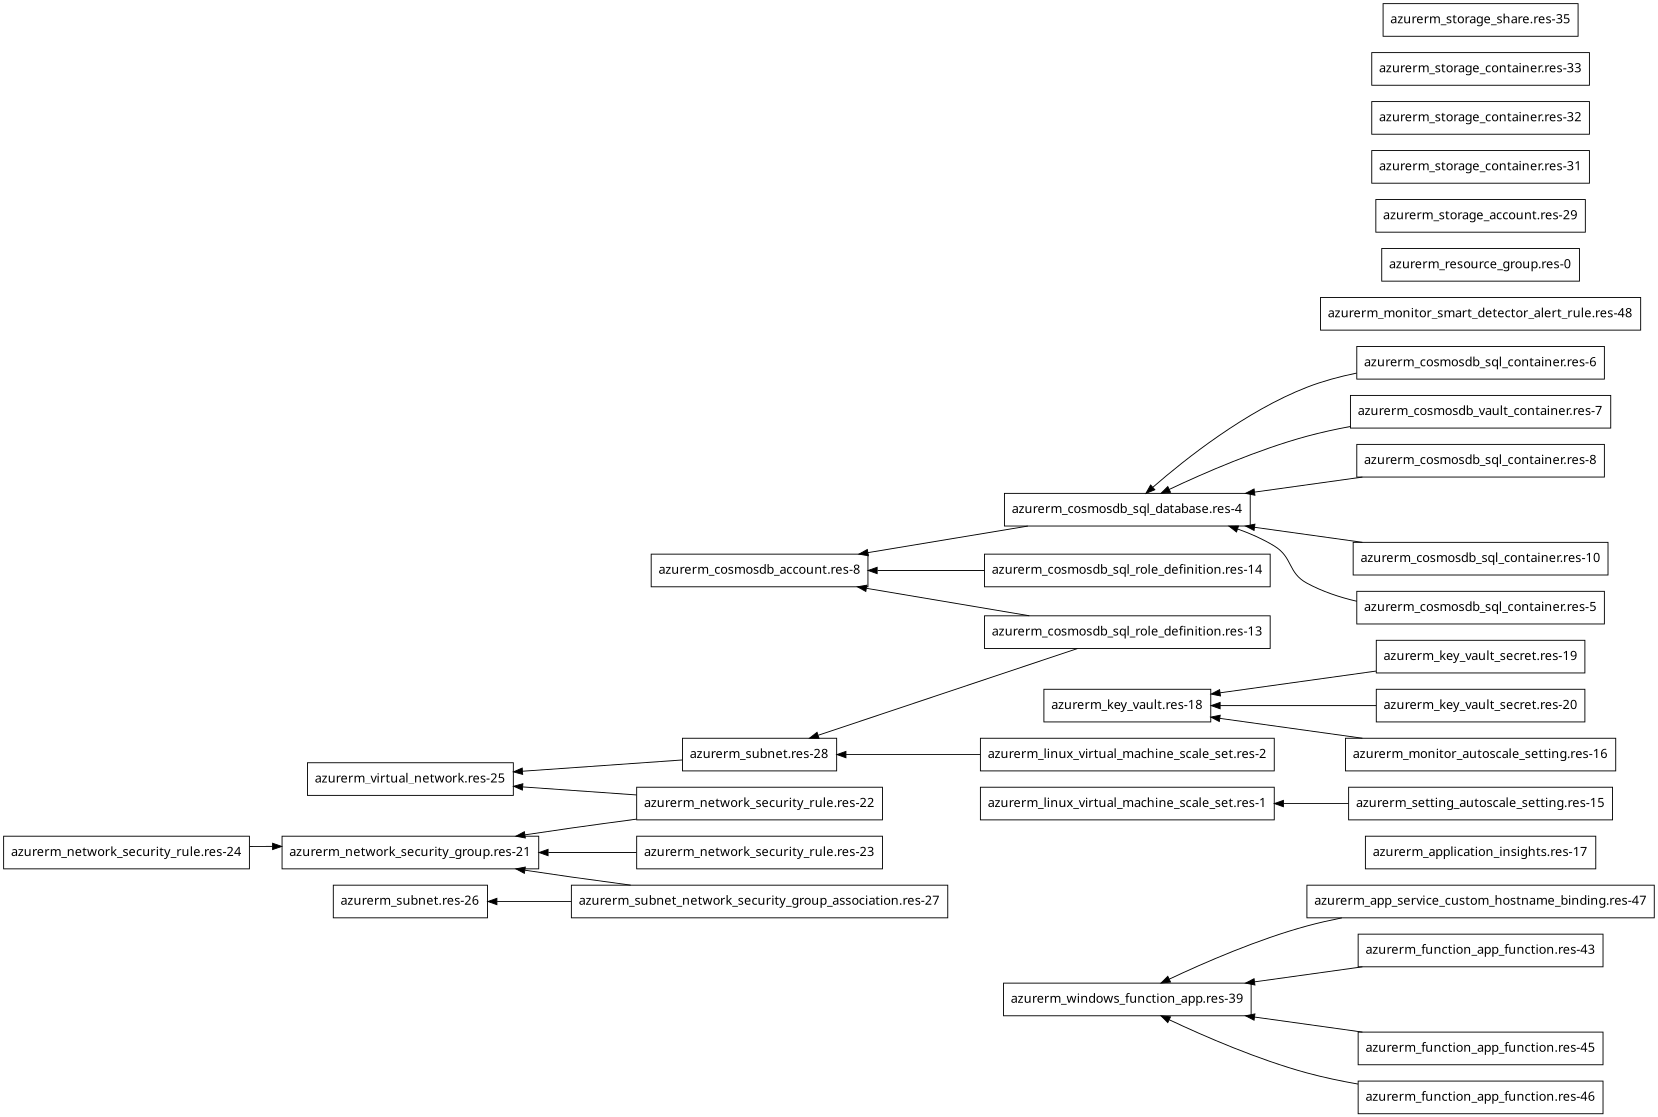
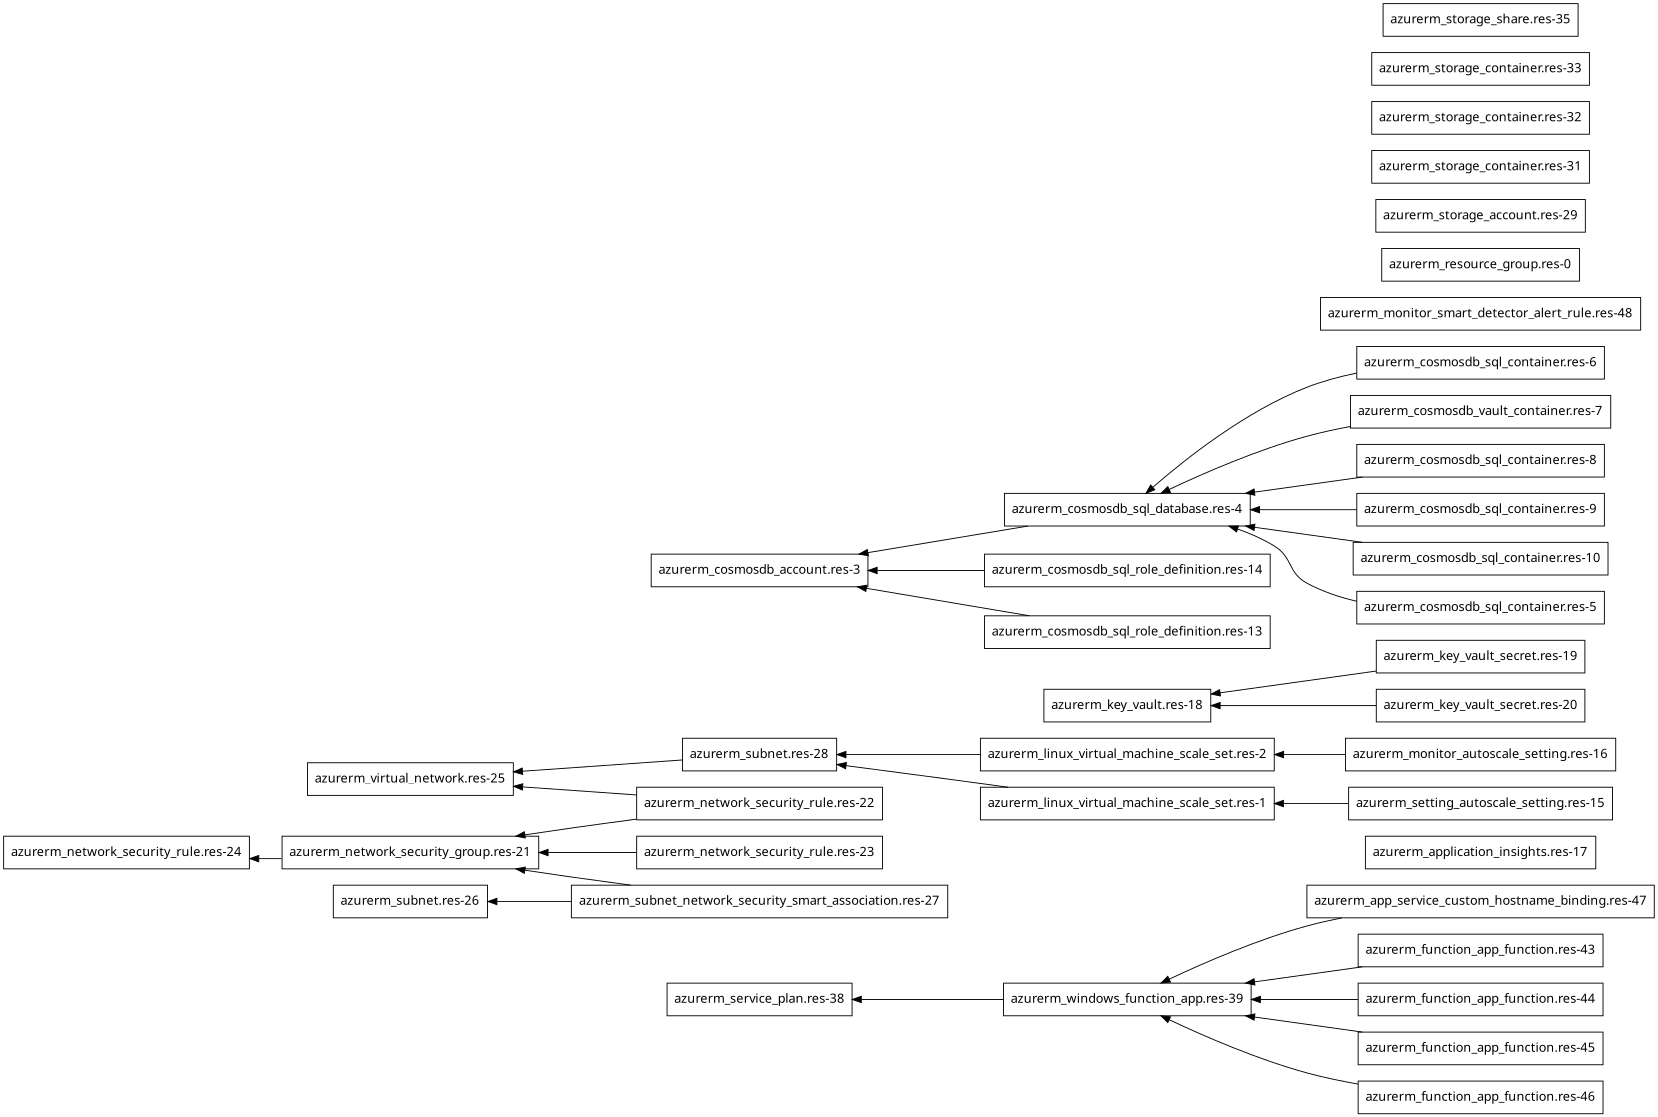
node "azurerm_cosmosdb_sql_container.res-9": added
node "azurerm_cosmosdb_account.res-8": label "azurerm_cosmosdb_account.res-8" -> "azurerm_cosmosdb_account.res-3"
edge "azurerm_cosmosdb_sql_role_definition.res-13" -> "azurerm_subnet.res-28": now "azurerm_linux_virtual_machine_scale_set.res-1" -> "azurerm_subnet.res-28"
edge "azurerm_monitor_autoscale_setting.res-16" -> "azurerm_key_vault.res-18": now "azurerm_monitor_autoscale_setting.res-16" -> "azurerm_linux_virtual_machine_scale_set.res-2"
edge "azurerm_network_security_rule.res-24" -> "azurerm_network_security_group.res-21": reversed
node "azurerm_subnet_network_security_group_association.res-27": label "azurerm_subnet_network_security_group_association.res-27" -> "azurerm_subnet_network_security_smart_association.res-27"
node "azurerm_service_plan.res-38": added
node "azurerm_function_app_function.res-44": added
